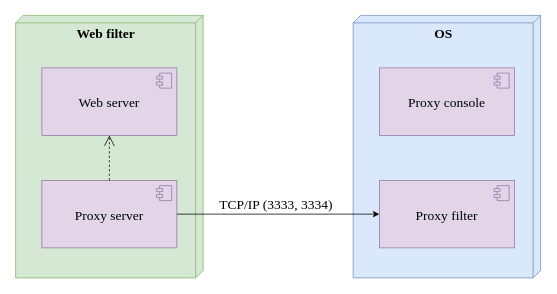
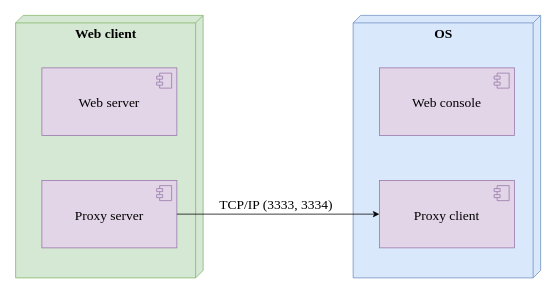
node "Web filter": label "Web filter" -> "Web client"
node "Proxy console": label "Proxy console" -> "Web console"
edge "Proxy server" -> "Web server": removed
node "Proxy filter": label "Proxy filter" -> "Proxy client"
